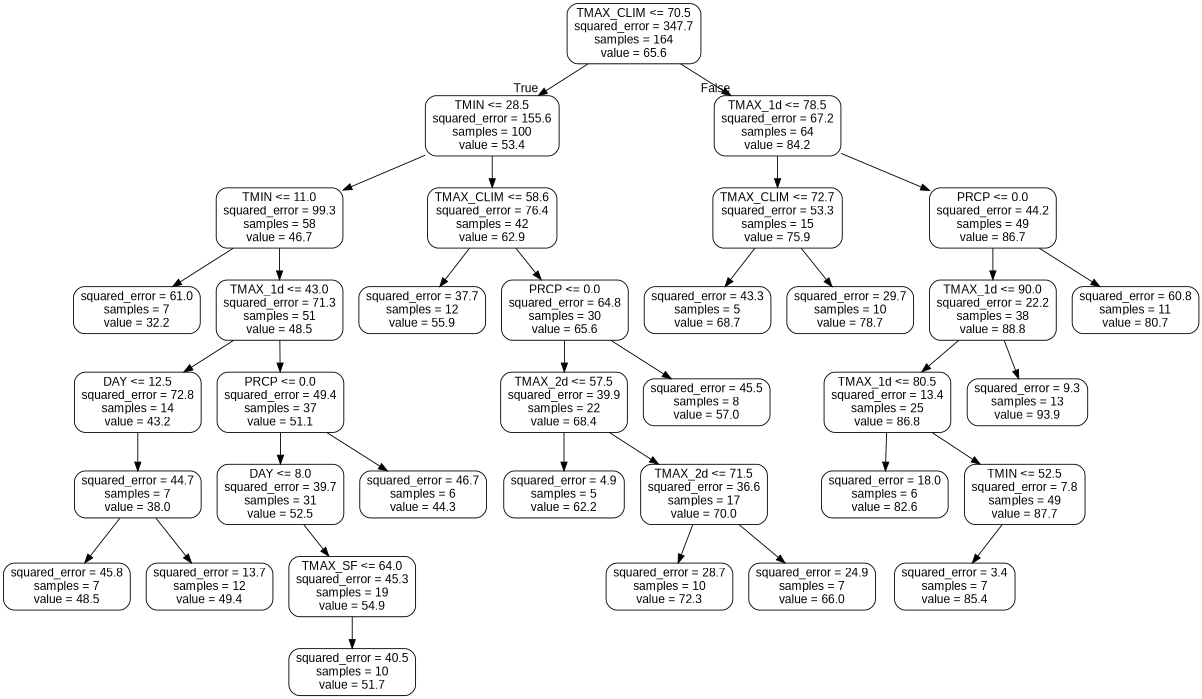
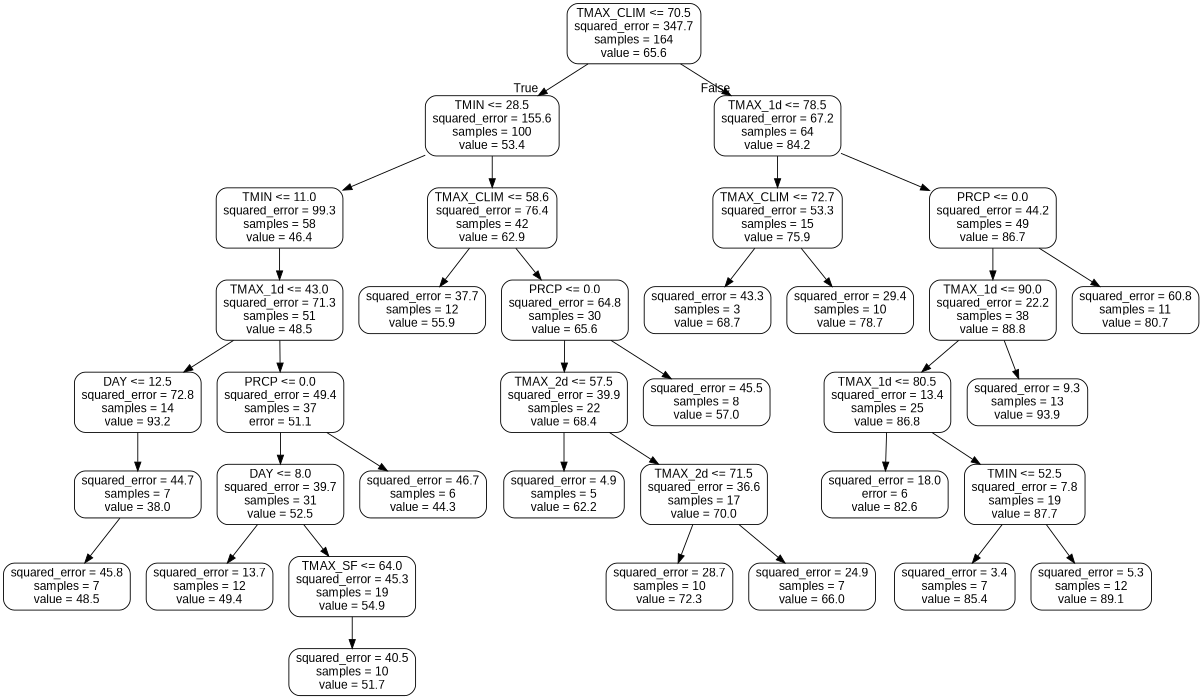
node "TMIN <= 11.0 squared_error = 99.3 samples = 58 value = 46.7": label "TMIN <= 11.0 squared_error = 99.3 samples = 58 value = 46.7" -> "TMIN <= 11.0 squared_error = 99.3 samples = 58 value = 46.4"
node "squared_error = 61.0 samples = 7 value = 32.2": removed
node "squared_error = 43.3 samples = 5 value = 68.7": label "squared_error = 43.3 samples = 5 value = 68.7" -> "squared_error = 43.3 samples = 3 value = 68.7"
node "squared_error = 29.7 samples = 10 value = 78.7": label "squared_error = 29.7 samples = 10 value = 78.7" -> "squared_error = 29.4 samples = 10 value = 78.7"
node "DAY <= 12.5 squared_error = 72.8 samples = 14 value = 43.2": label "DAY <= 12.5 squared_error = 72.8 samples = 14 value = 43.2" -> "DAY <= 12.5 squared_error = 72.8 samples = 14 value = 93.2"
node "PRCP <= 0.0 squared_error = 49.4 samples = 37 value = 51.1": label "PRCP <= 0.0 squared_error = 49.4 samples = 37 value = 51.1" -> "PRCP <= 0.0 squared_error = 49.4 samples = 37 error = 51.1"
node "squared_error = 18.0 samples = 6 value = 82.6": label "squared_error = 18.0 samples = 6 value = 82.6" -> "squared_error = 18.0 error = 6 value = 82.6"
node "TMIN <= 52.5 squared_error = 7.8 samples = 49 value = 87.7": label "TMIN <= 52.5 squared_error = 7.8 samples = 49 value = 87.7" -> "TMIN <= 52.5 squared_error = 7.8 samples = 19 value = 87.7"
edge "squared_error = 44.7 samples = 7 value = 38.0" -> "squared_error = 13.7 samples = 12 value = 49.4": now "DAY <= 8.0 squared_error = 39.7 samples = 31 value = 52.5" -> "squared_error = 13.7 samples = 12 value = 49.4"
node "squared_error = 5.3 samples = 12 value = 89.1": added
